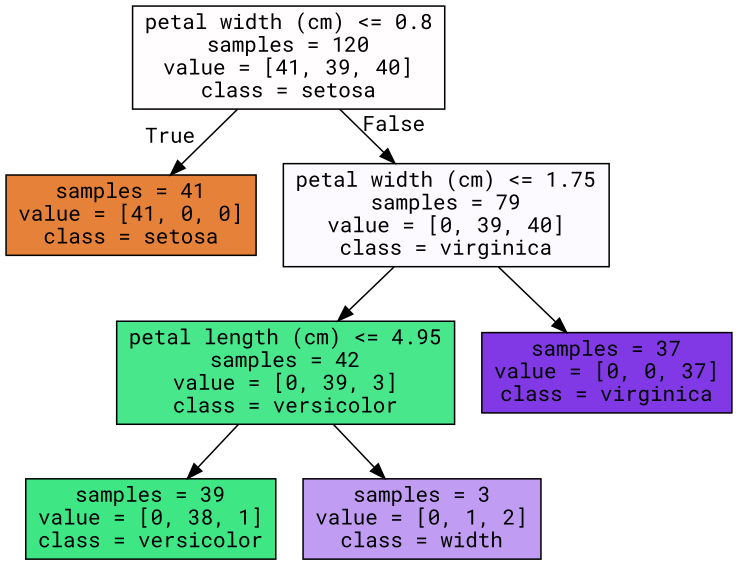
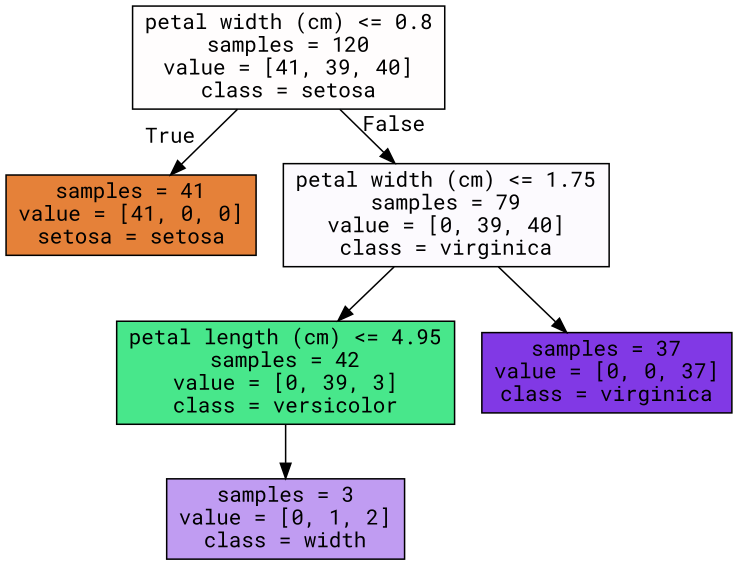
node "samples = 41 value = [41, 0, 0] class = setosa": label "samples = 41 value = [41, 0, 0] class = setosa" -> "samples = 41 value = [41, 0, 0] setosa = setosa"
node "samples = 39 value = [0, 38, 1] class = versicolor": removed
